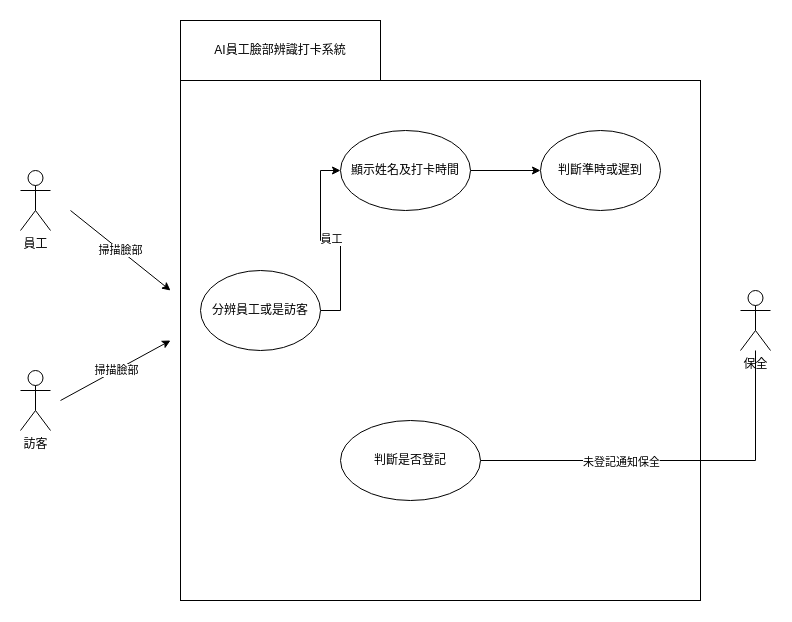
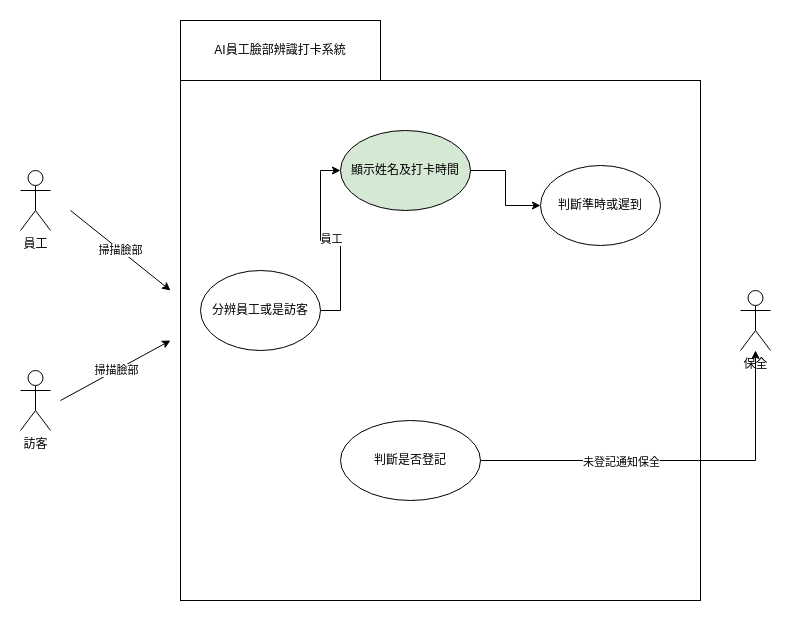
node "顯示姓名及打卡時間": fillcolor #ffffff -> #d5e8d4
node "判斷準時或遲到": moved (601, 171) -> (601, 206)
edge "保全" -- "判斷是否登記": arrowhead none -> classic
